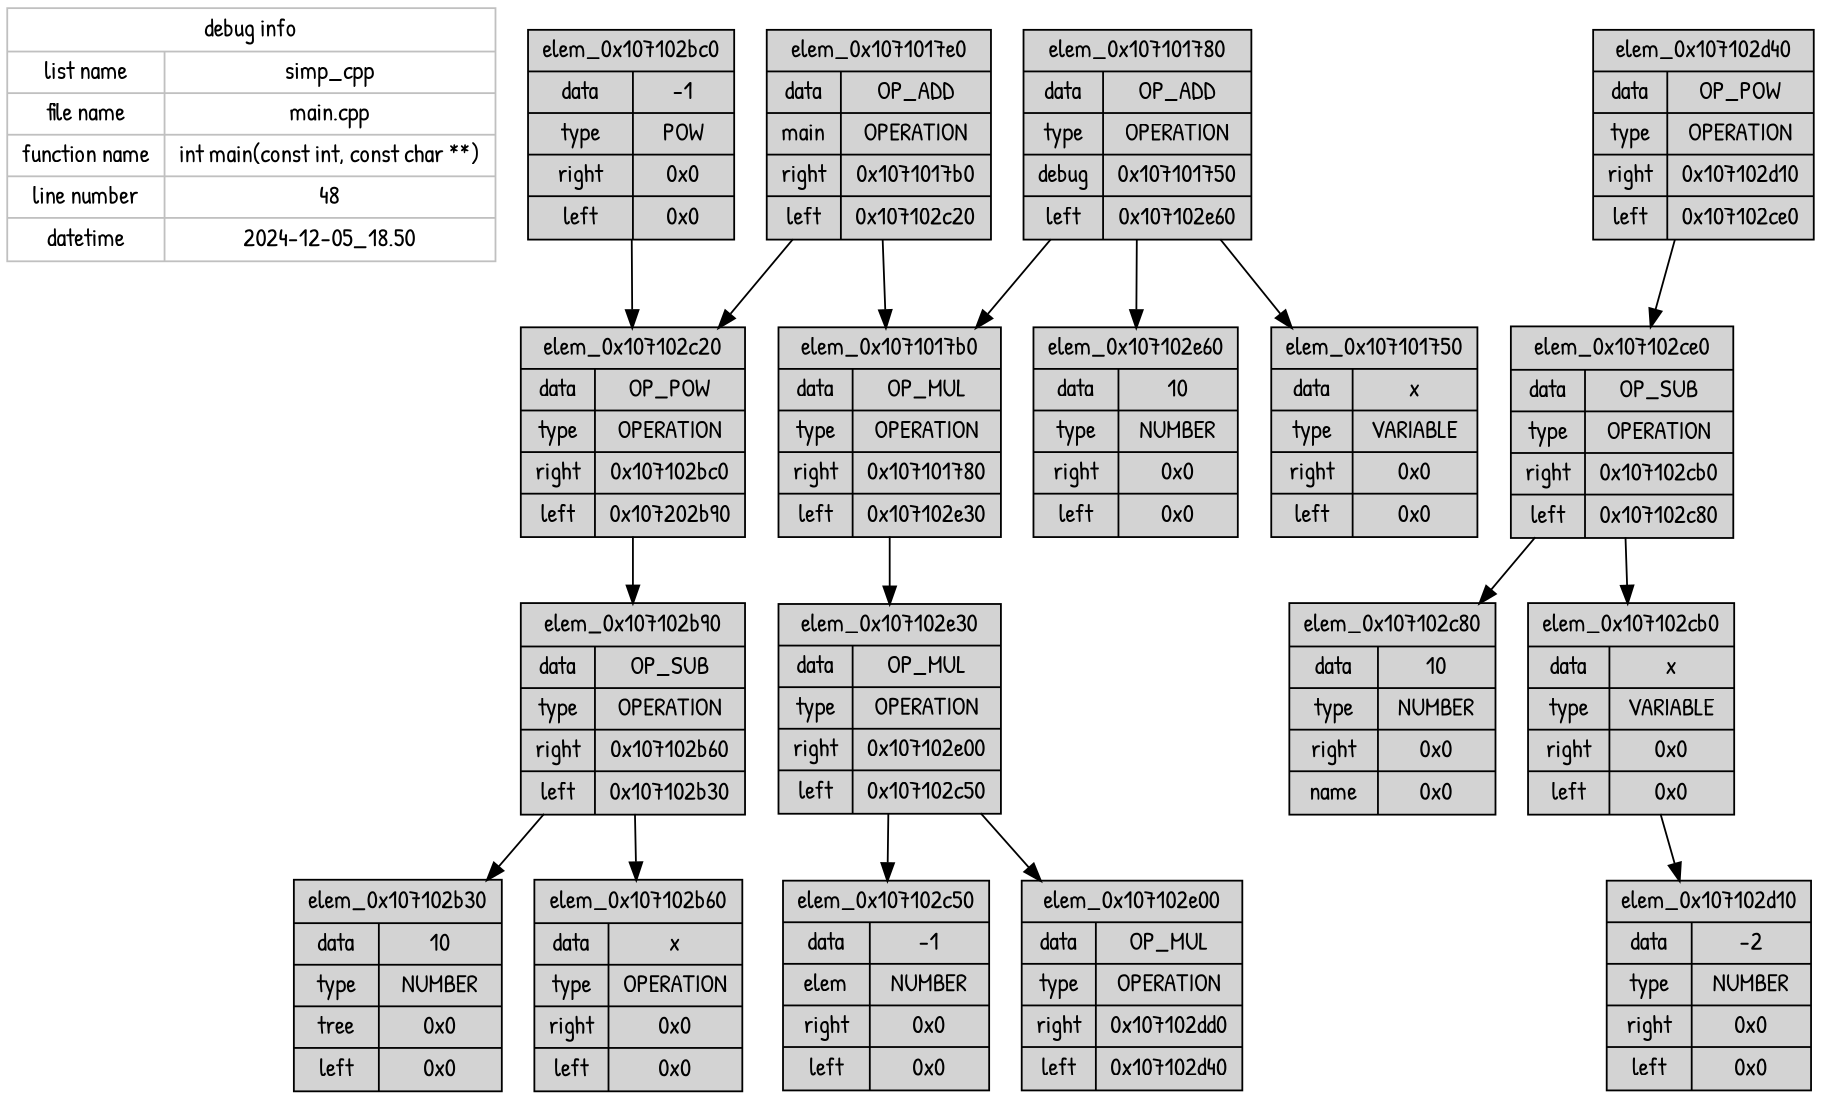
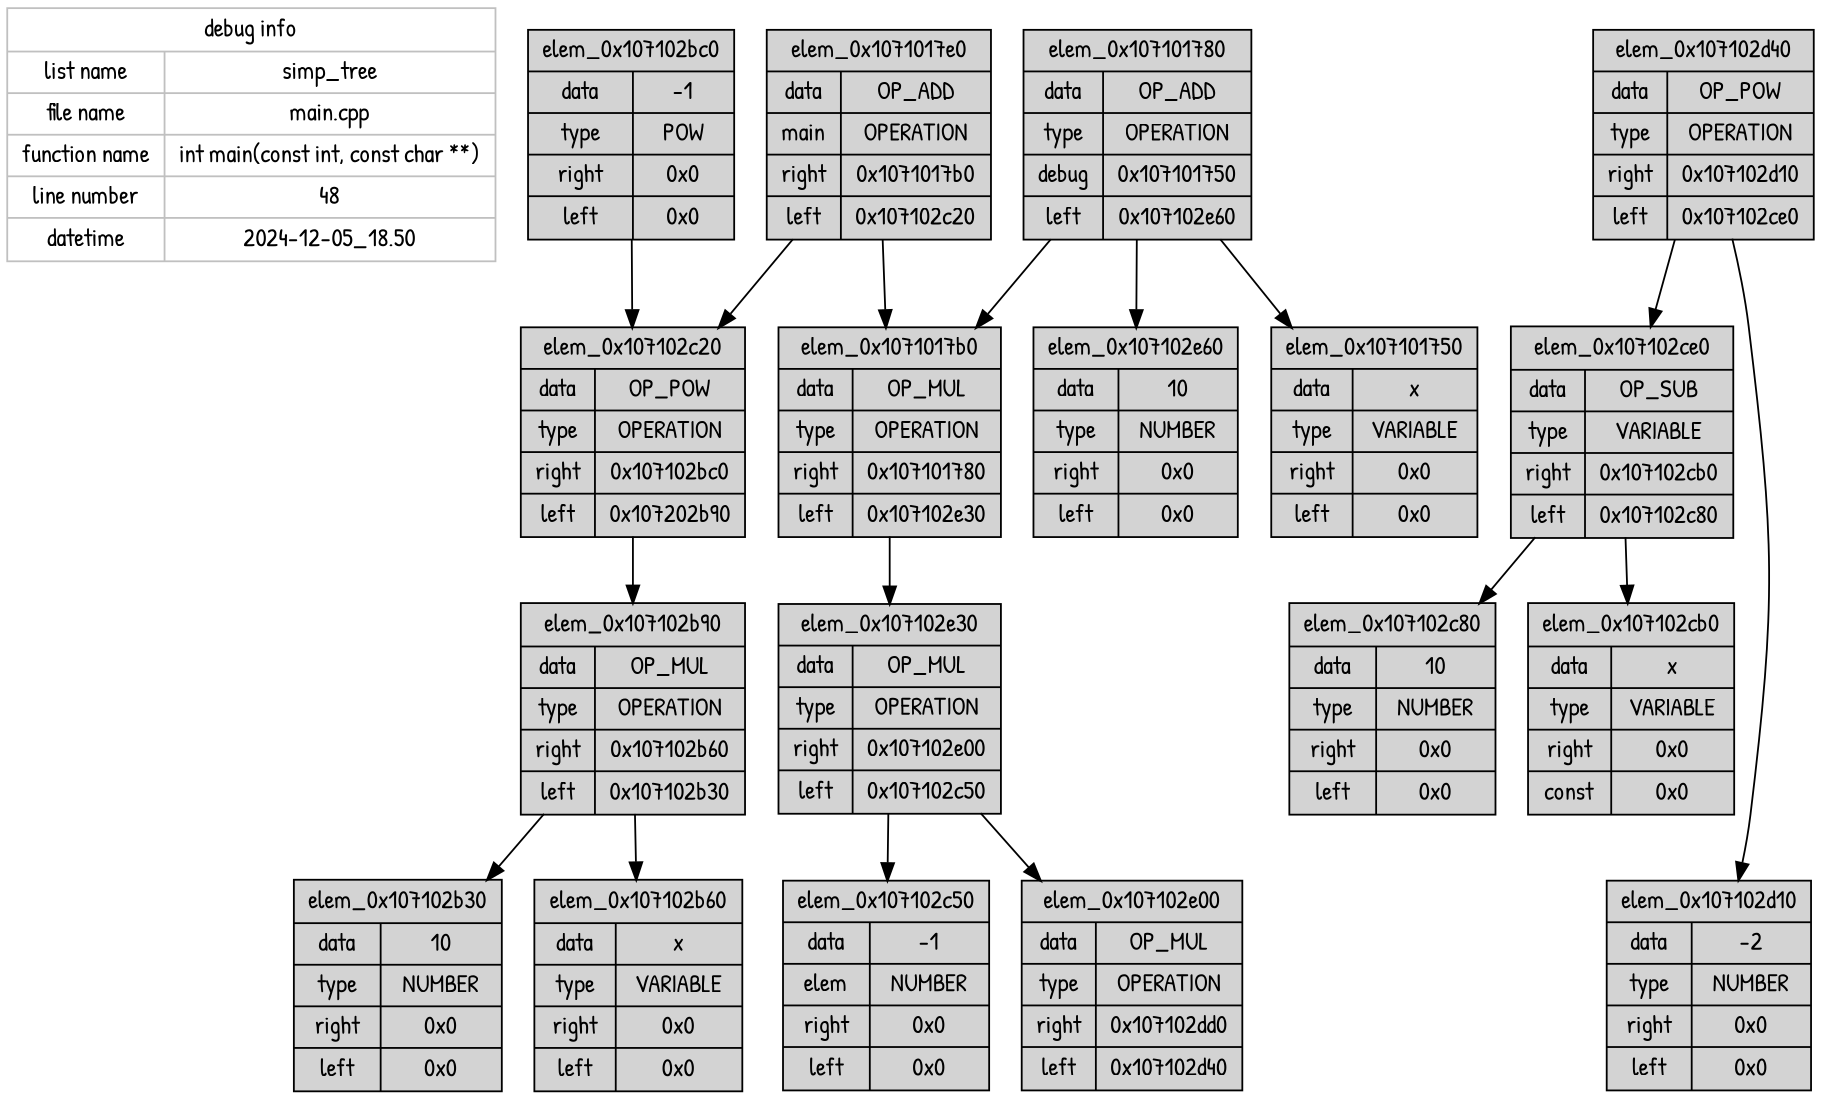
node "debug info": text "simp_cpp" -> "simp_tree"
node "elem_0x107102ce0": text "OPERATION" -> "VARIABLE"
node "elem_0x107102b90": text "OP_SUB" -> "OP_MUL"
node "elem_0x107102c80": text "name" -> "left"
node "elem_0x107102cb0": text "left" -> "const"
edge "elem_0x107102cb0" -> "elem_0x107102d10": now "elem_0x107102d40" -> "elem_0x107102d10"
node "elem_0x107102b60": text "OPERATION" -> "VARIABLE"
node "elem_0x107102b30": text "tree" -> "right"
